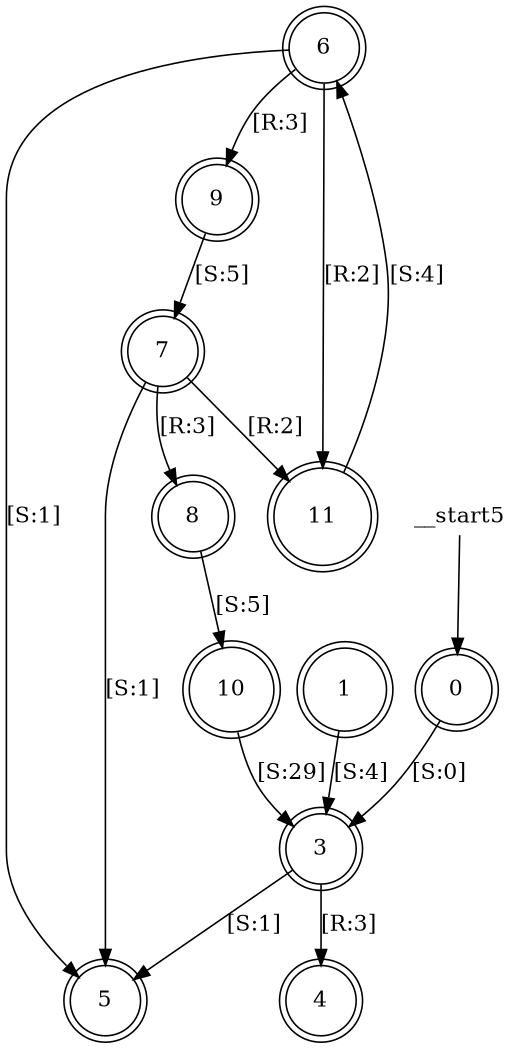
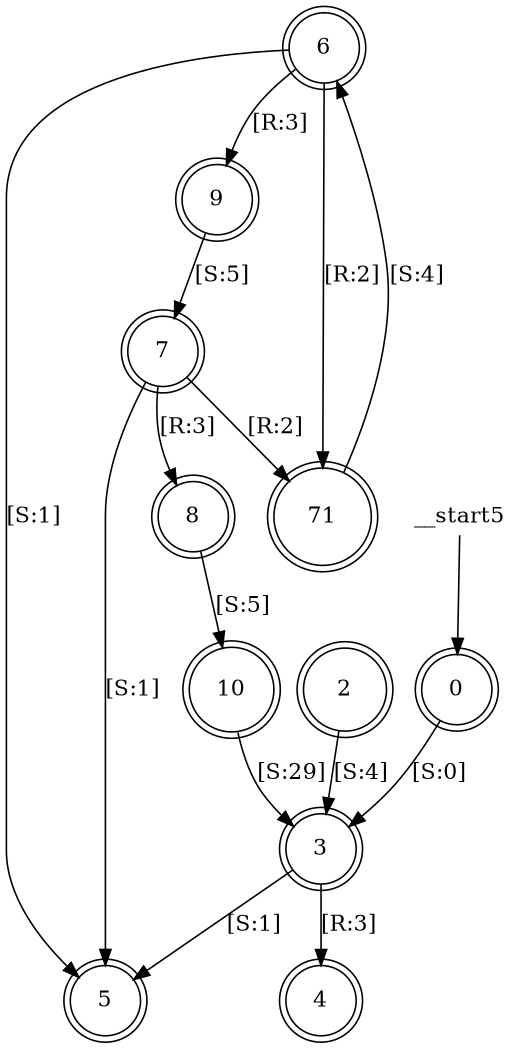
node "11": label "11" -> "71"
node "1": label "1" -> "2"
